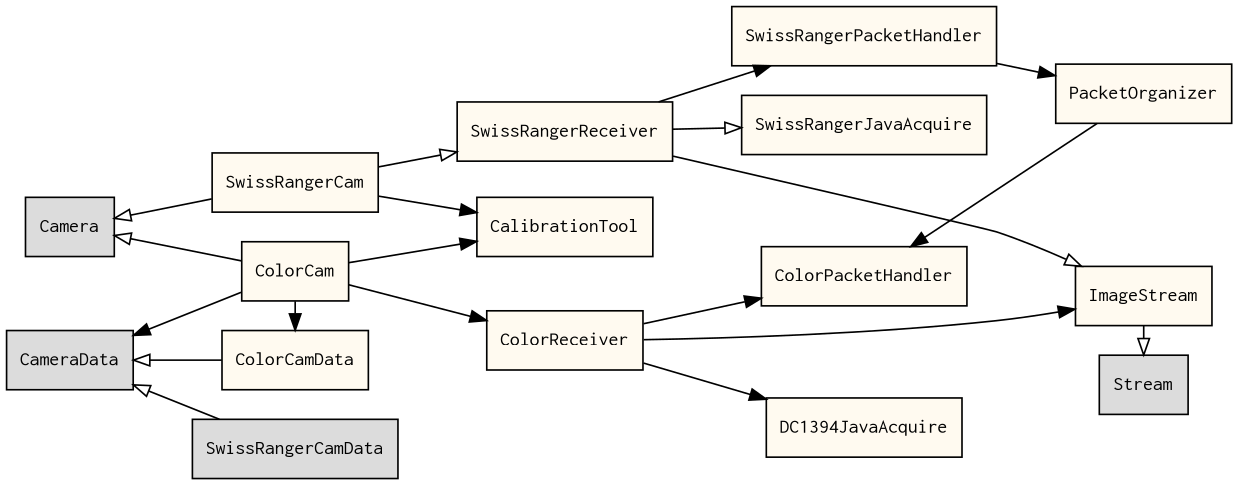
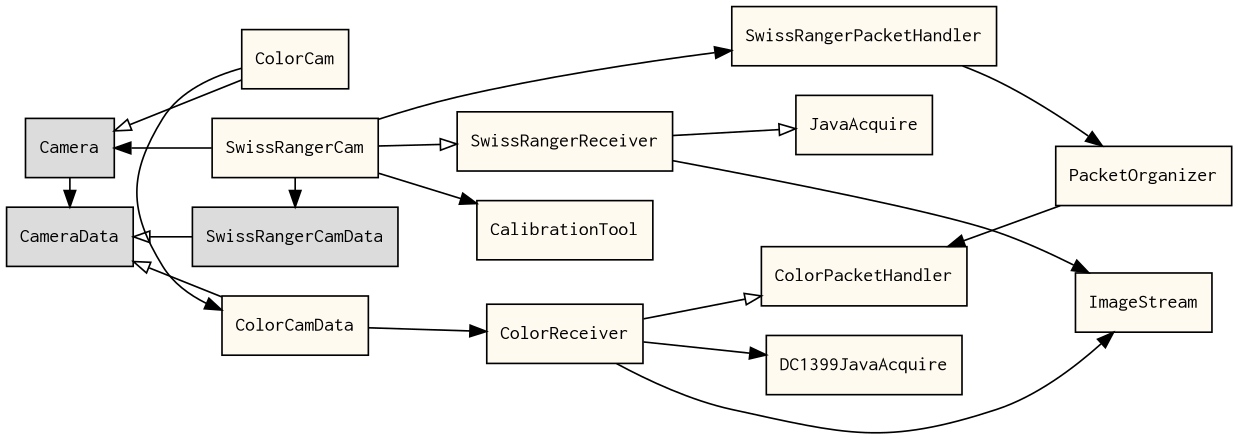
edge "SwissRangerReceiver" -> "SwissRangerPacketHandler": now "SwissRangerCam" -> "SwissRangerPacketHandler"
node "SwissRangerJavaAcquire": label "SwissRangerJavaAcquire" -> "JavaAcquire"
edge "SwissRangerCam" -> "SwissRangerCamData": added
edge "SwissRangerReceiver" -> "ImageStream": arrowhead empty -> normal
edge "SwissRangerCam" -> "Camera": arrowhead empty -> normal
edge "ColorCam" -> "CalibrationTool": removed
edge "ColorCam" -> "ColorReceiver": now "ColorCamData" -> "ColorReceiver"
edge "ColorCam" -> "CameraData": now "Camera" -> "CameraData"
edge "ColorReceiver" -> "ColorPacketHandler": arrowhead normal -> empty
node "Stream": removed
node "DC1394JavaAcquire": label "DC1394JavaAcquire" -> "DC1399JavaAcquire"
